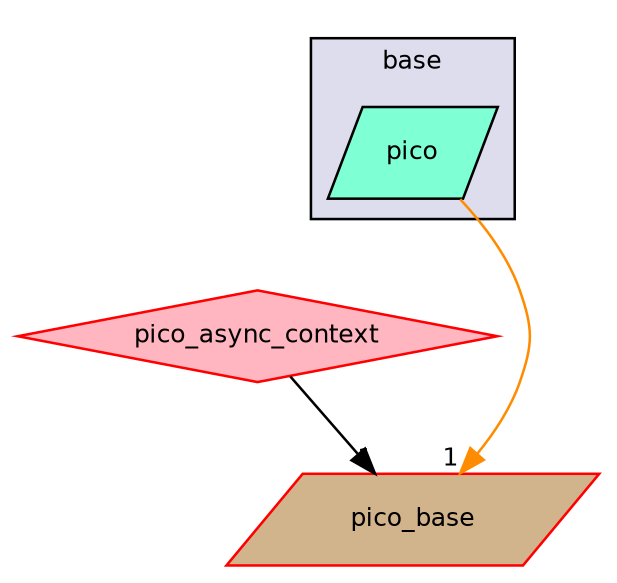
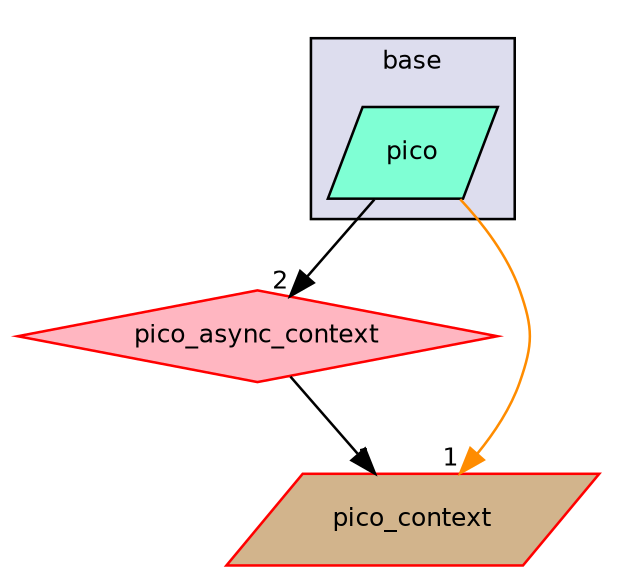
edge "pico" -> "pico_async_context": added
node "pico_base": label "pico_base" -> "pico_context"
